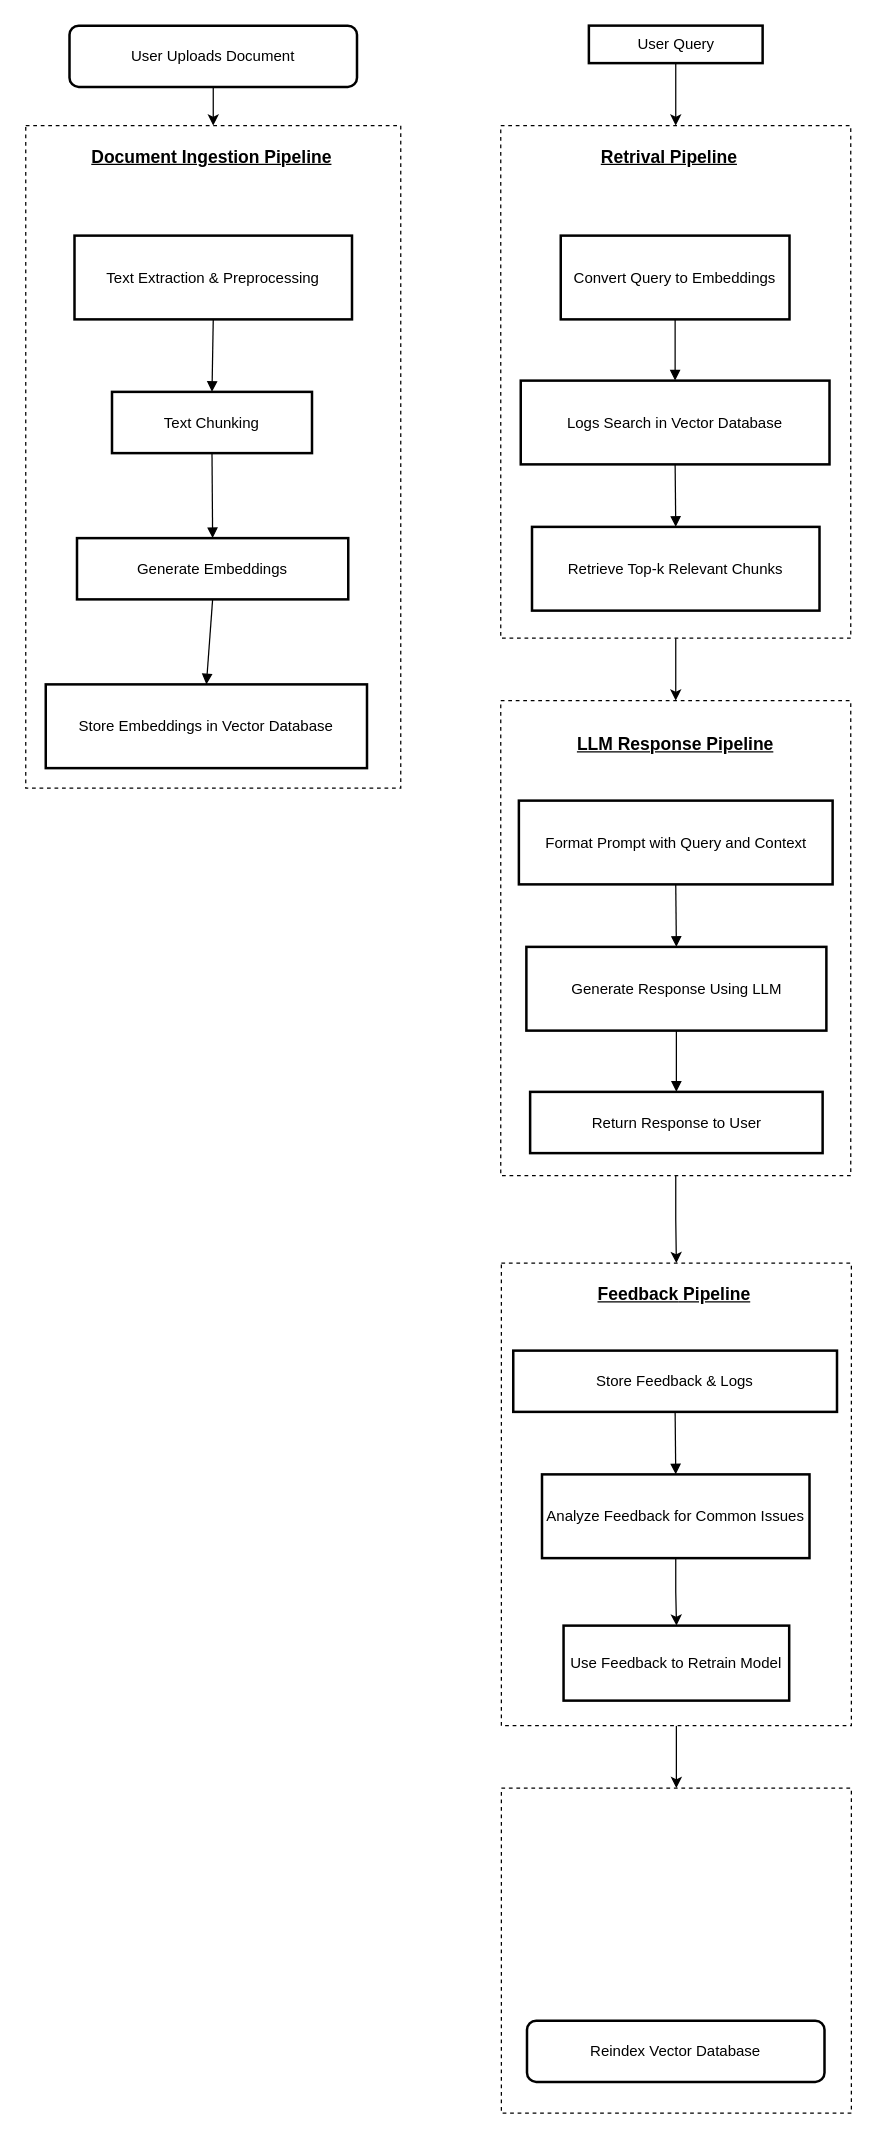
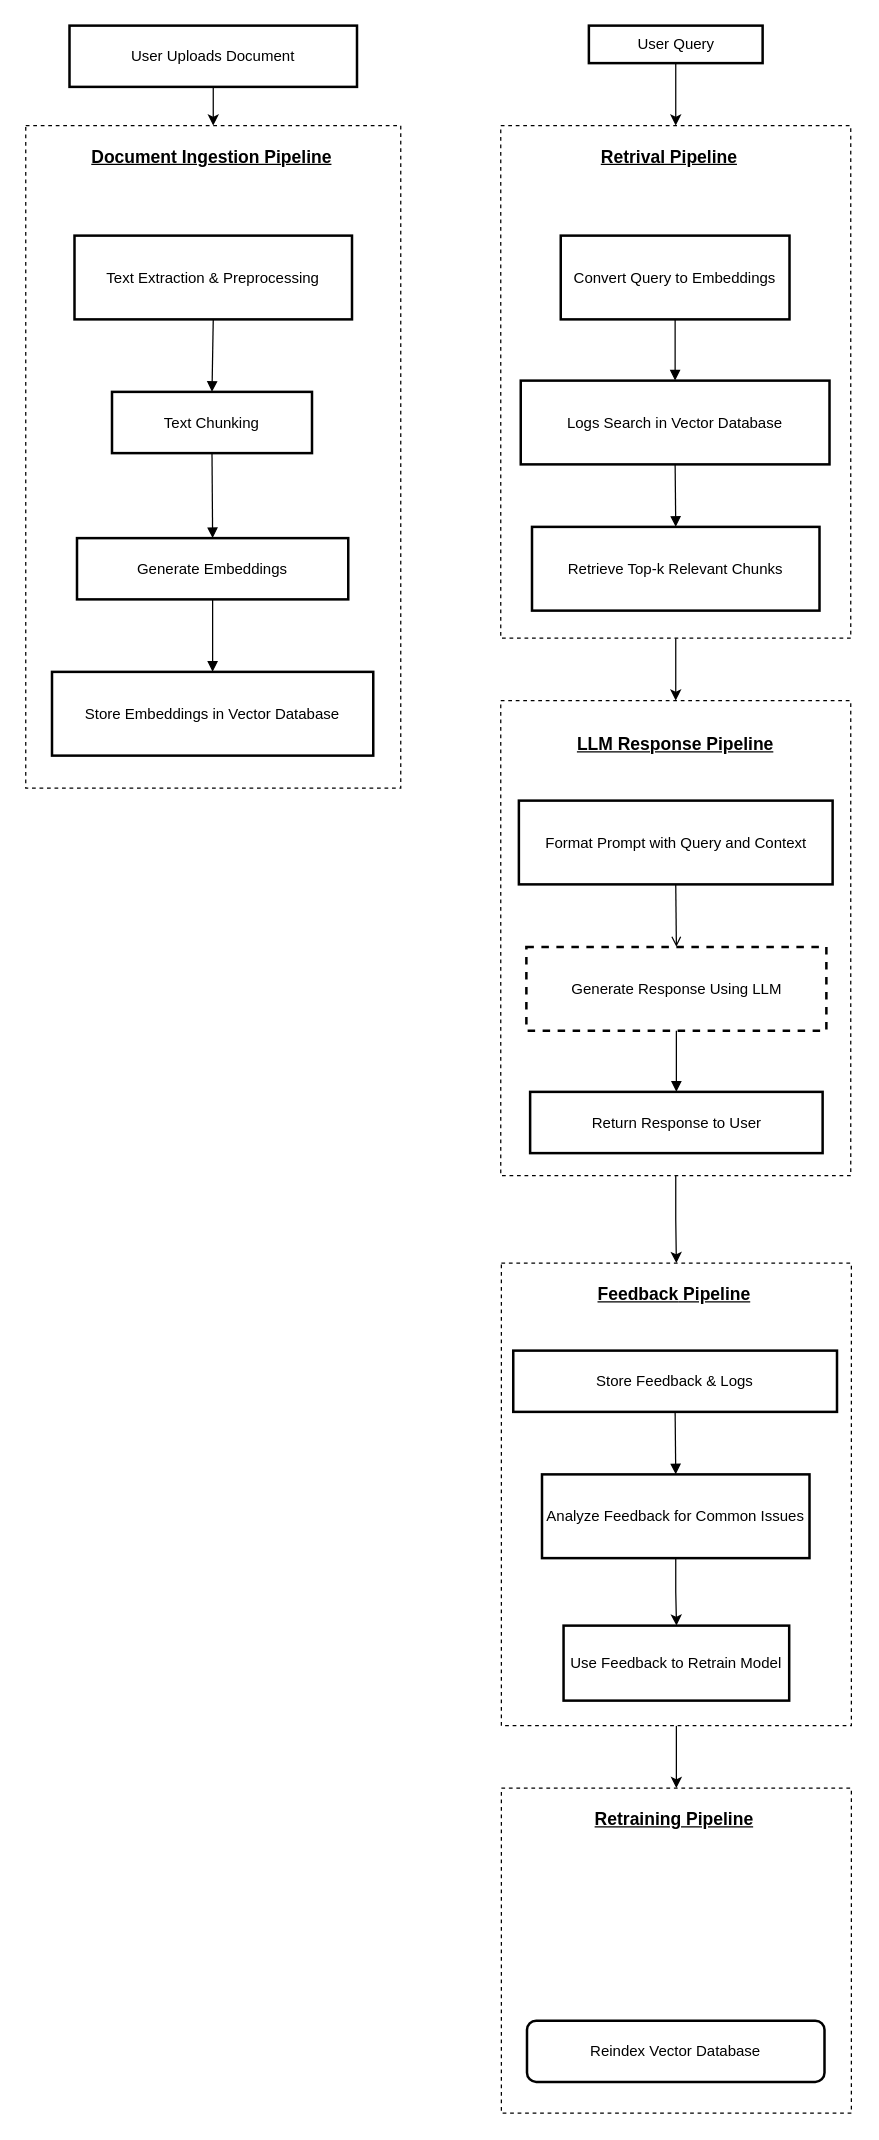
node "User Uploads Document": shape rounded rectangle -> rectangle
node "Store Embeddings in Vector Database": moved (206, 726) -> (213, 714)
edge "Format Prompt with Query and Context" -> "Generate Response Using LLM": arrowhead block -> open
node "Generate Response Using LLM": style solid -> dashed
node "Retraining Pipeline": added
